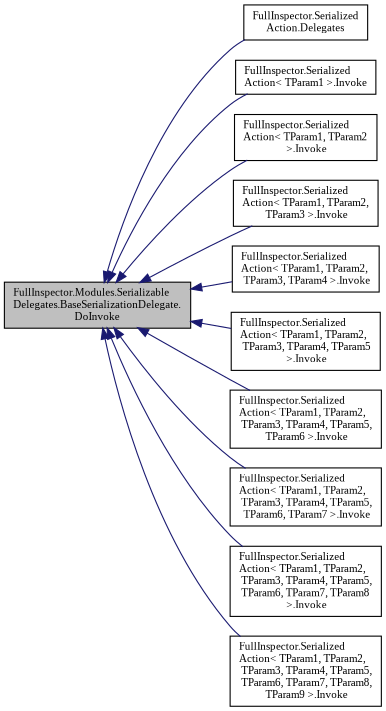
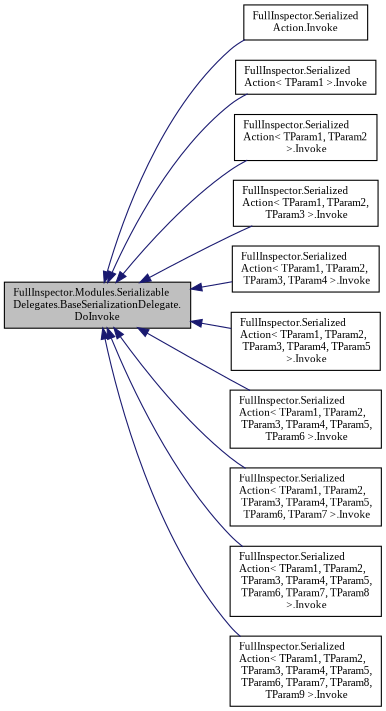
node "FullInspector.Serialized Action.Delegates": label "FullInspector.Serialized Action.Delegates" -> "FullInspector.Serialized Action.Invoke"
